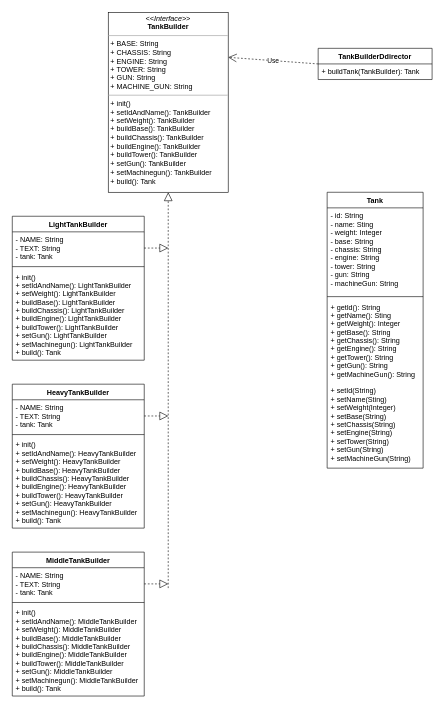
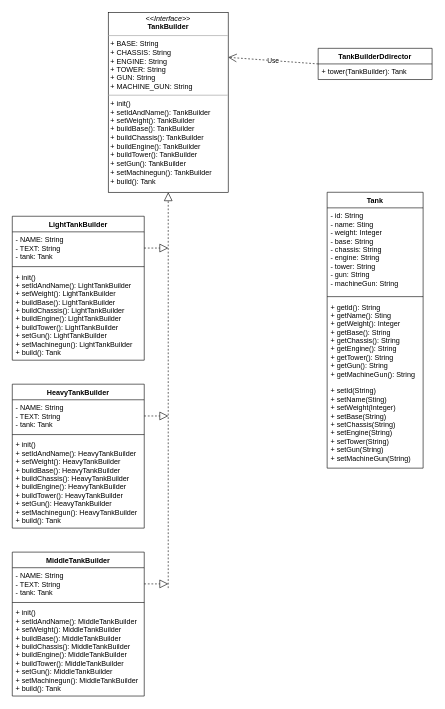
node "+ buildTank(TankBuilder): Tank": label "+ buildTank(TankBuilder): Tank" -> "+ tower(TankBuilder): Tank"
